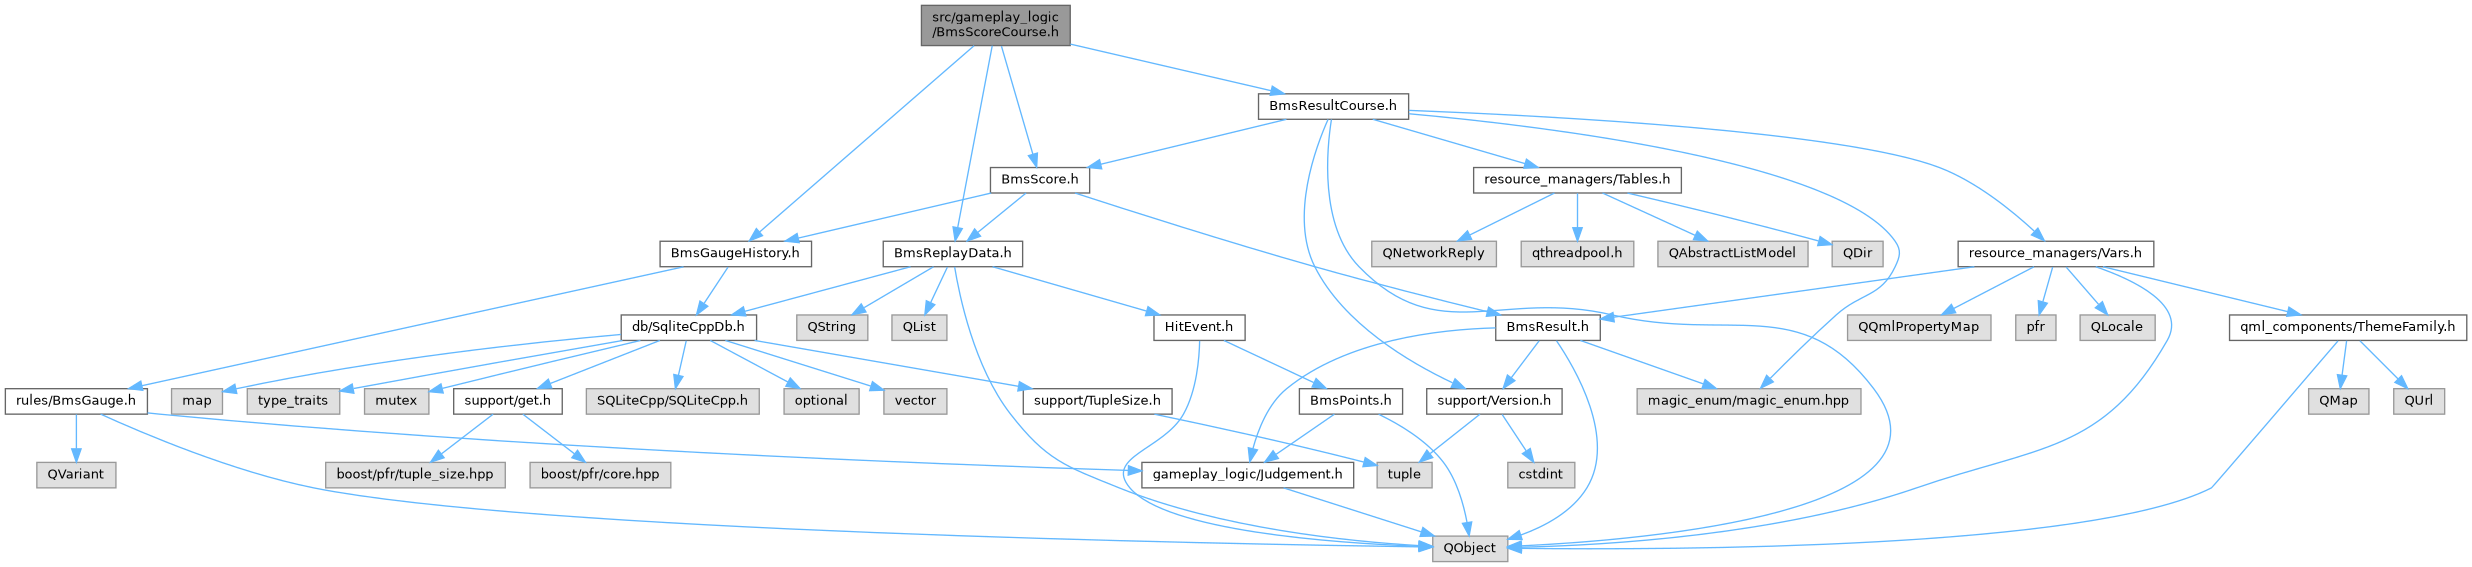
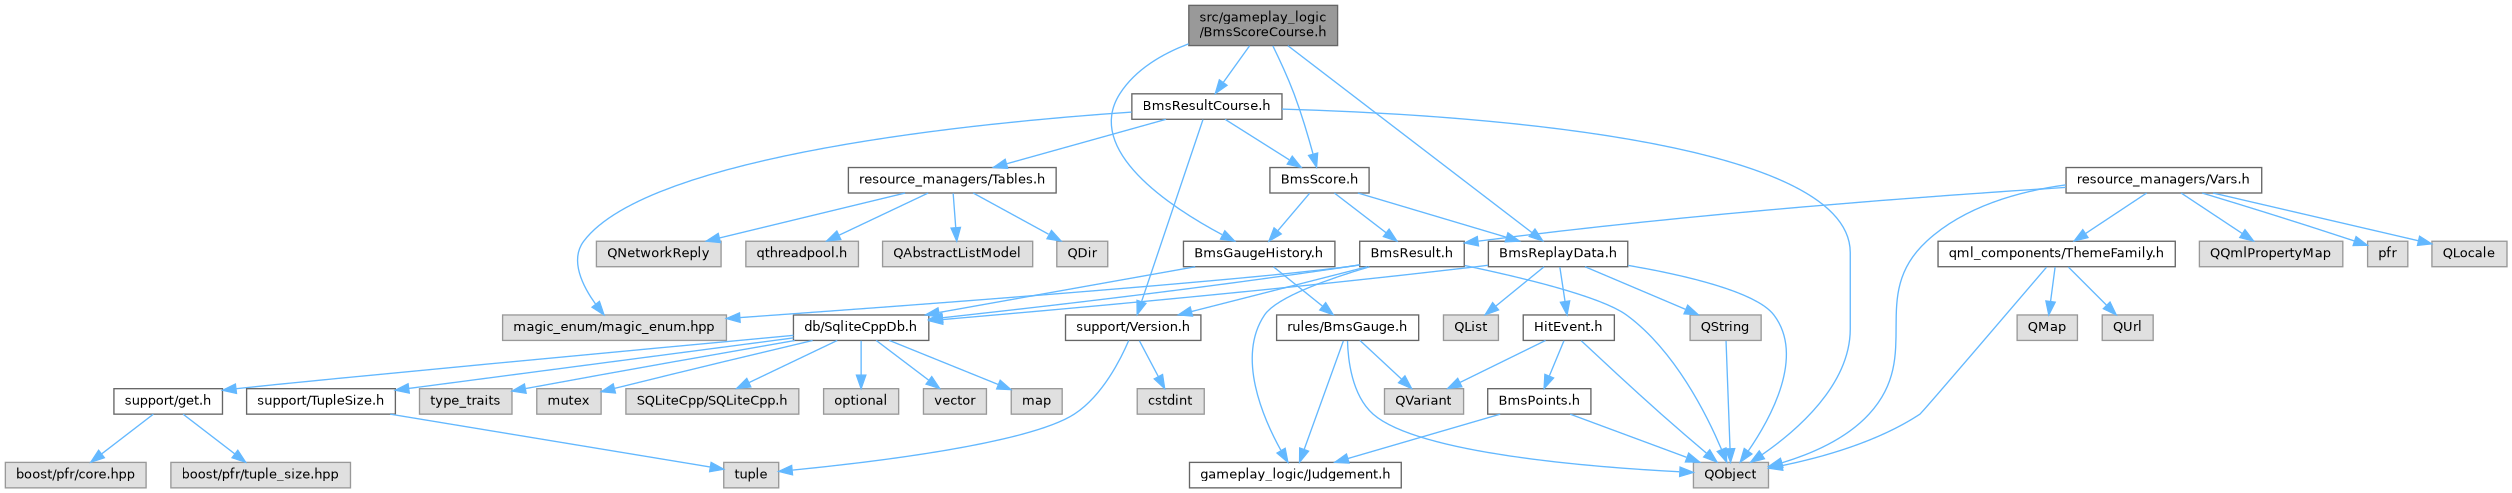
edge "BmsResultCourse.h" -> "resource_managers/Vars.h": removed
edge "BmsResult.h" -> "db/SqliteCppDb.h": added
edge "HitEvent.h" -> "QVariant": added
edge "gameplay_logic/Judgement.h" -> "QObject": now "QString" -> "QObject"
